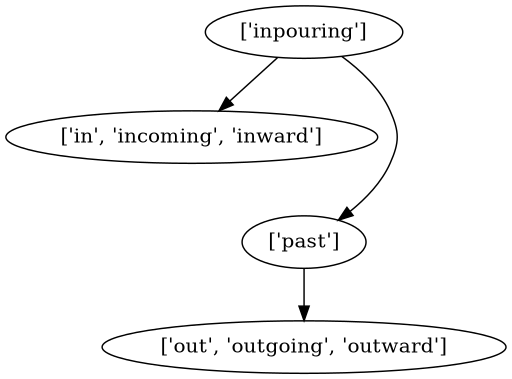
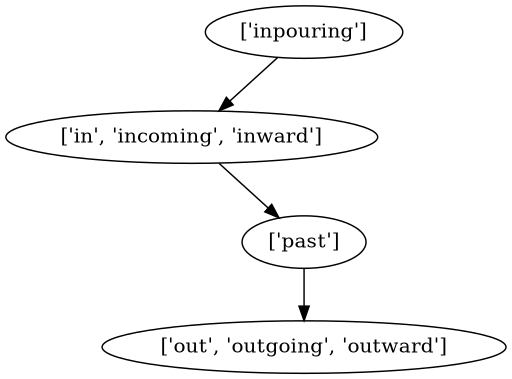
edge "['inpouring']" -> "['past']": now "['in', 'incoming', 'inward']" -> "['past']"
